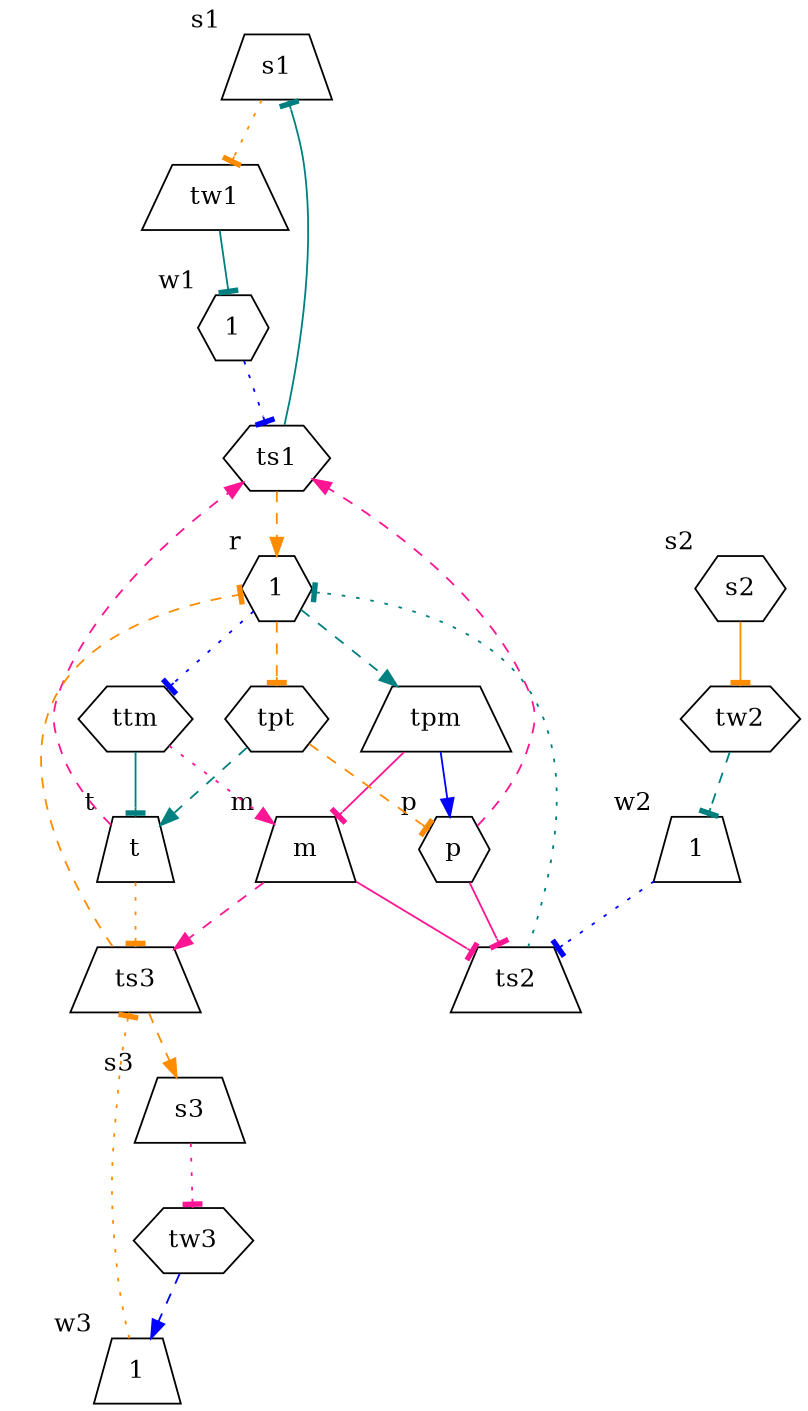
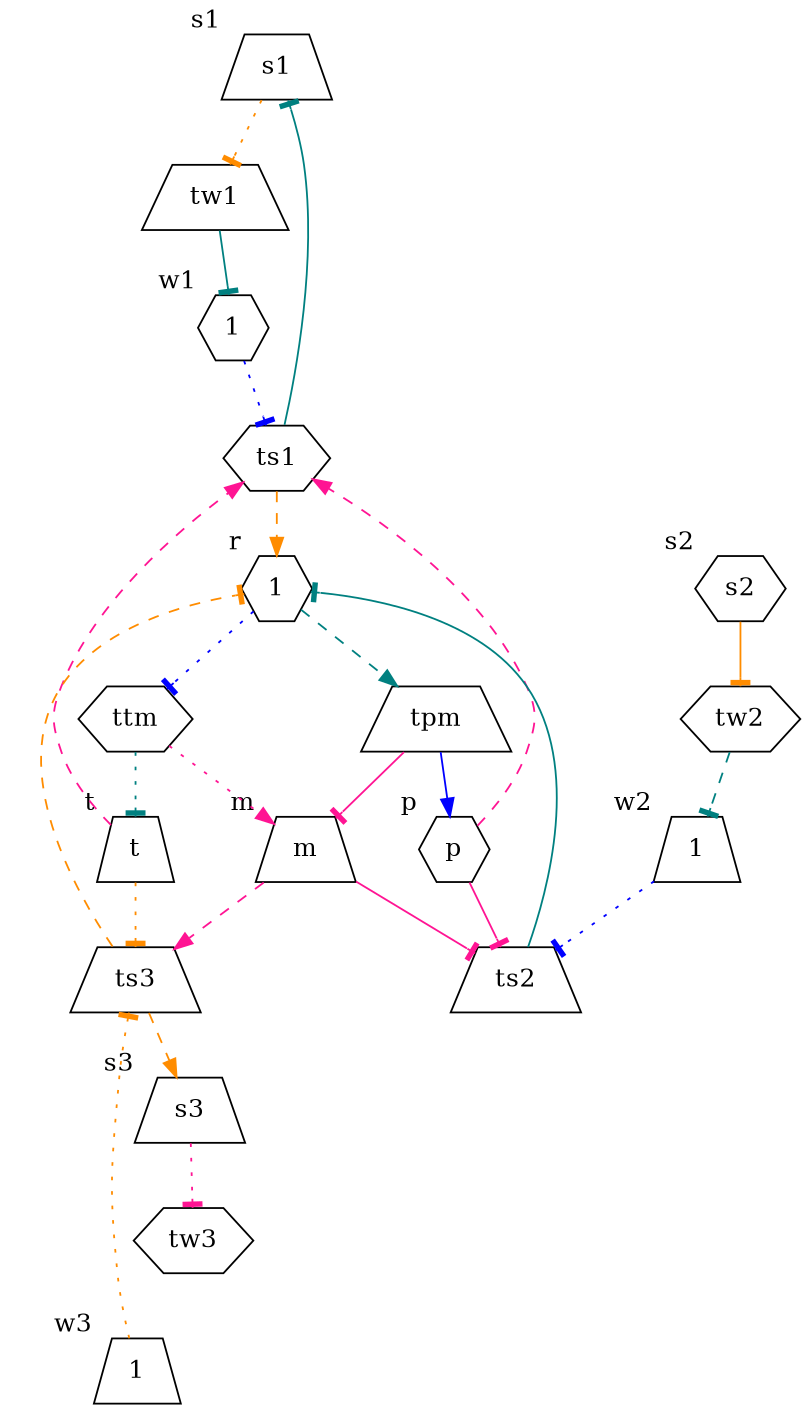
node "tpt": removed
edge "ts2" -> "1 r": style dotted -> solid
edge "ttm" -> "t t": style solid -> dotted
edge "tw3" -> "1 w3": removed
